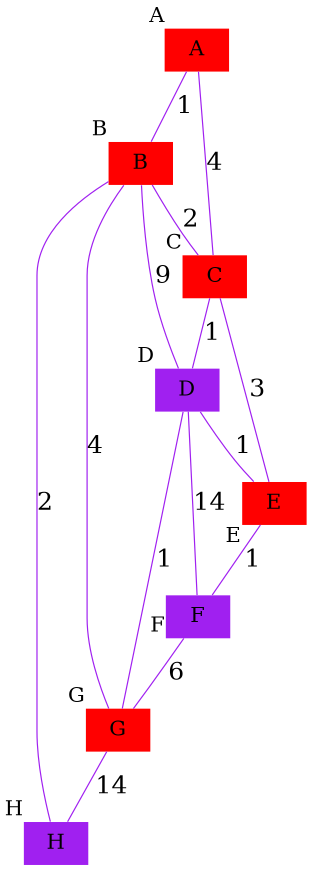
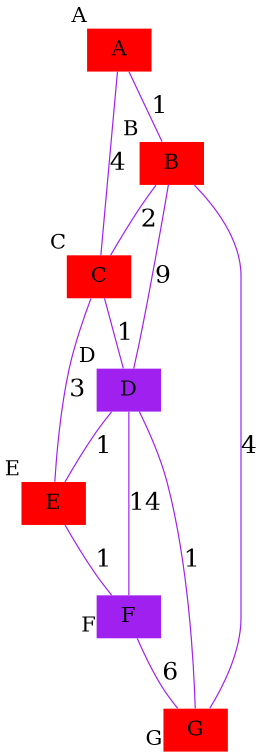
node "H H": removed
